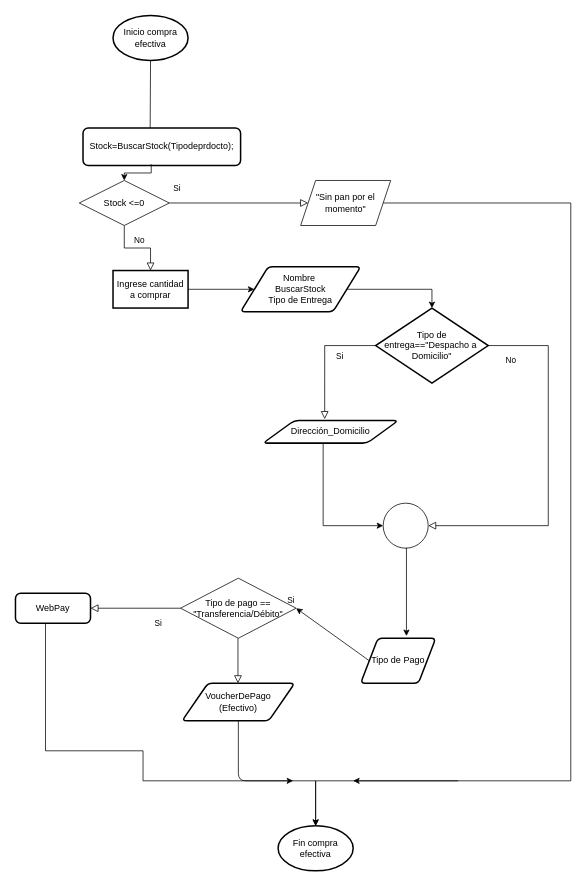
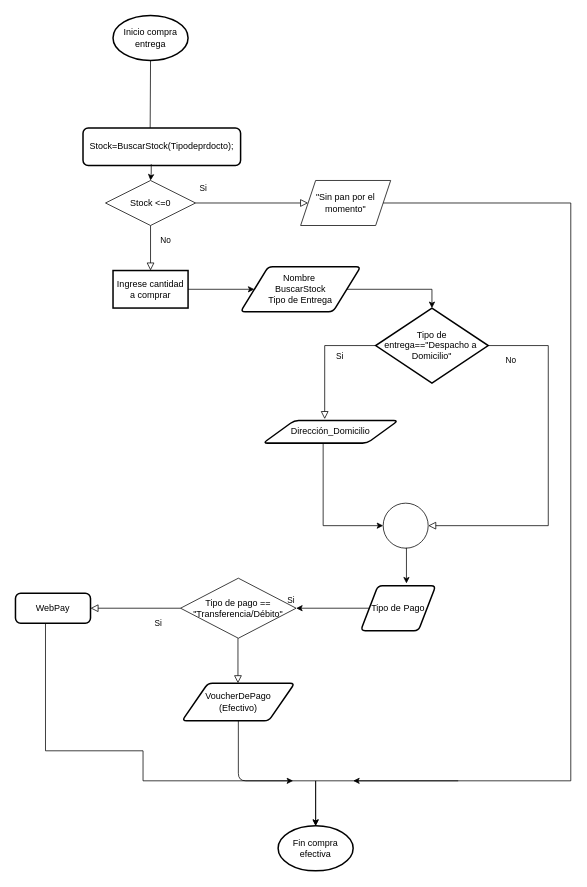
node "Inicio compra efectiva": label "Inicio compra efectiva" -> "Inicio compra entrega"
node "Stock <=0": moved (124, 203) -> (150, 203)
node "Tipo de Pago": moved (398, 660) -> (398, 608)
